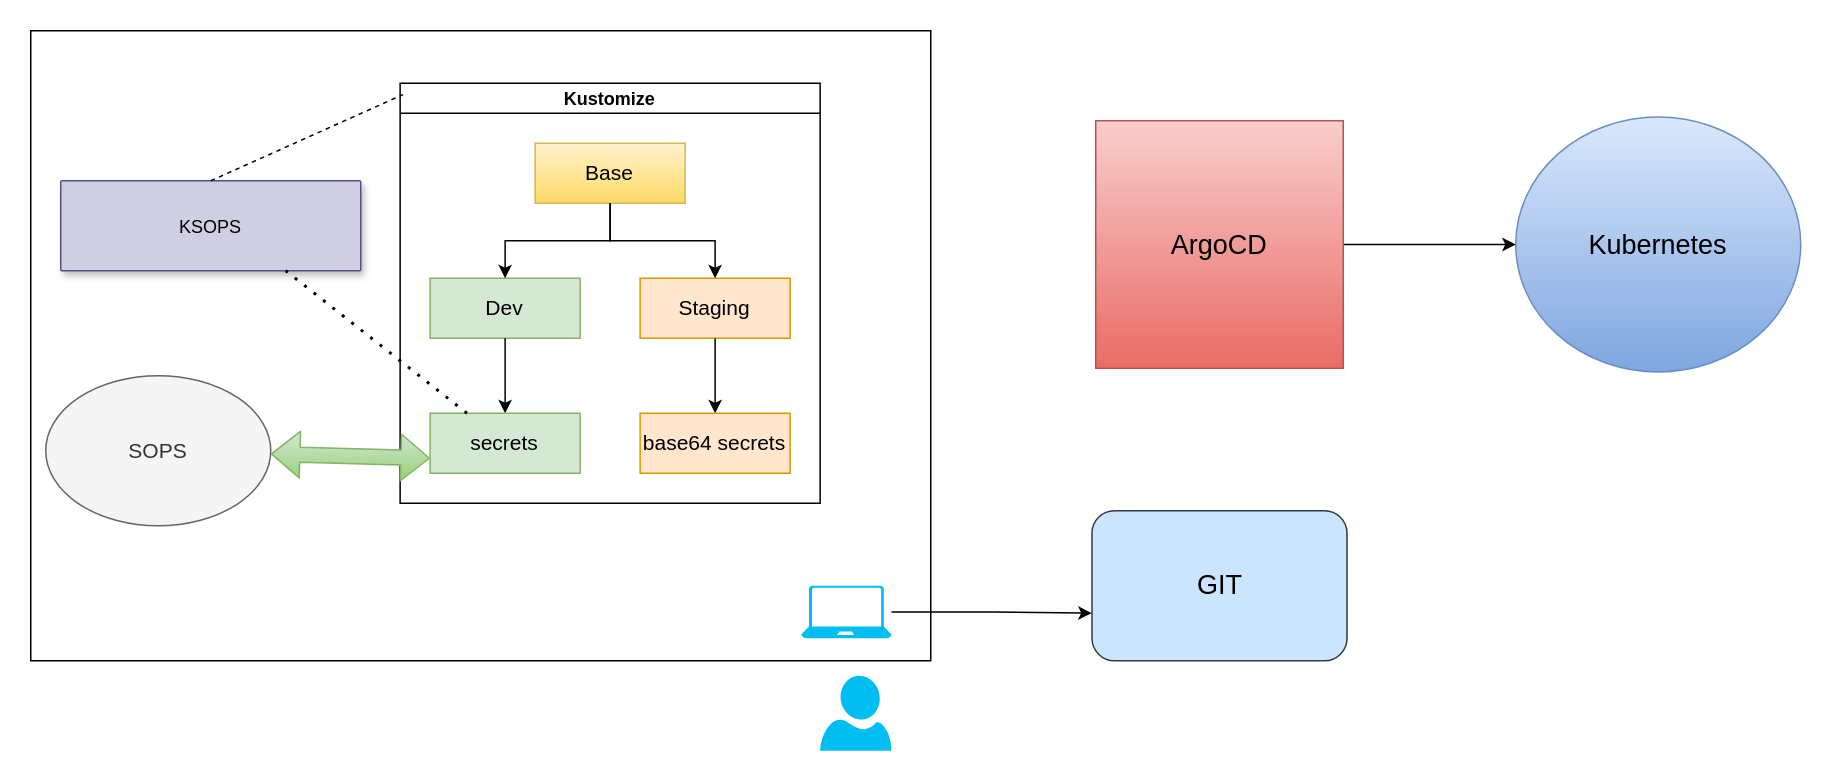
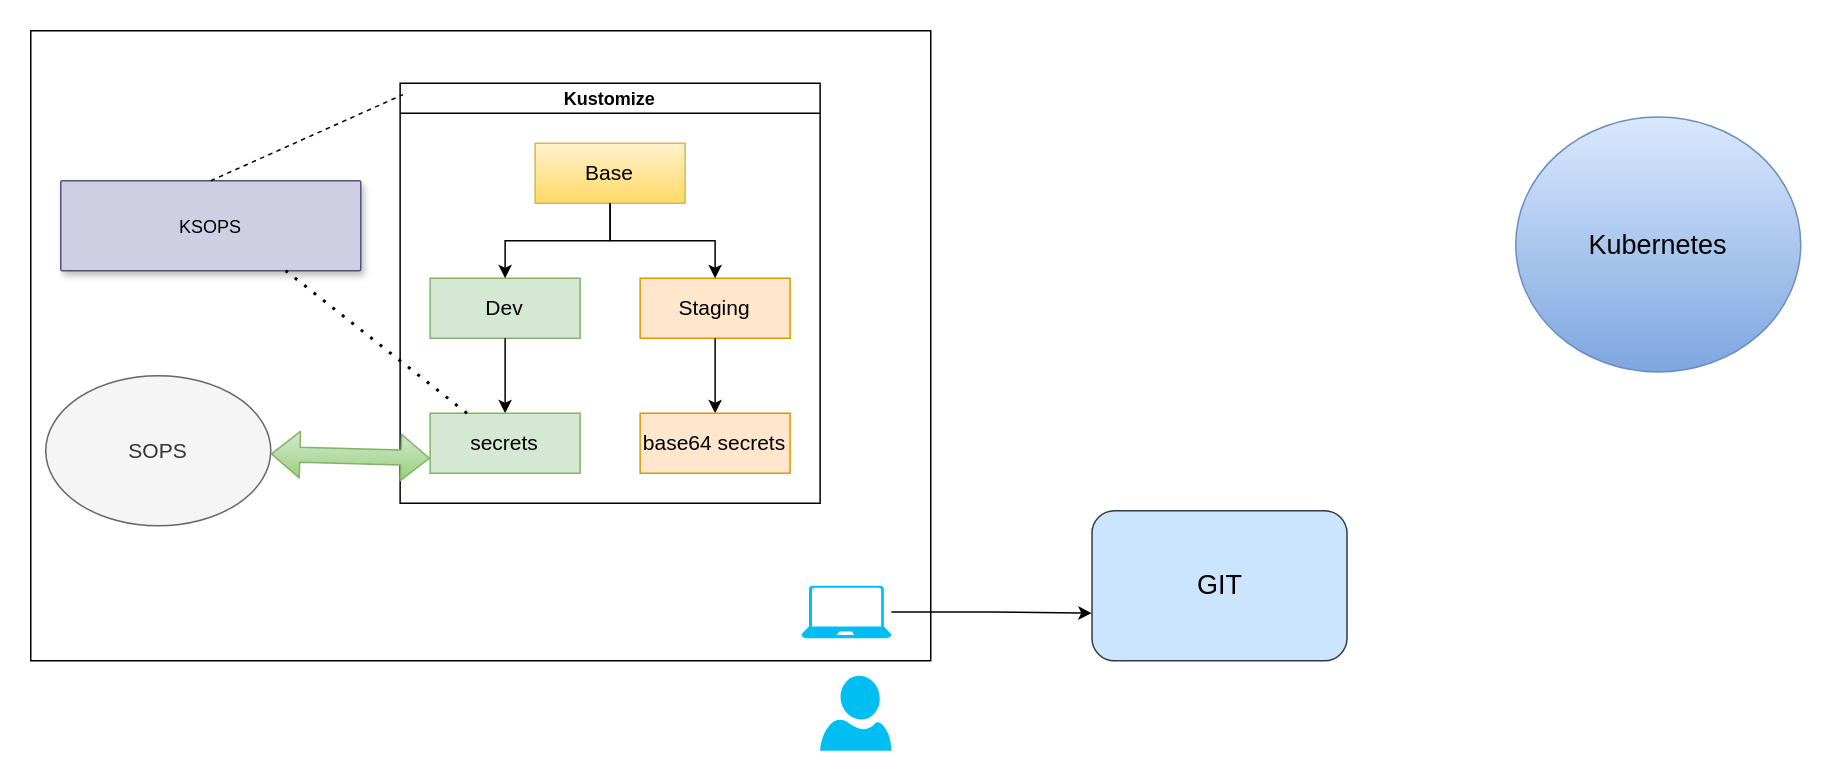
node "ArgoCD": removed
edge "ArgoCD" -> "Kubernetes": removed
